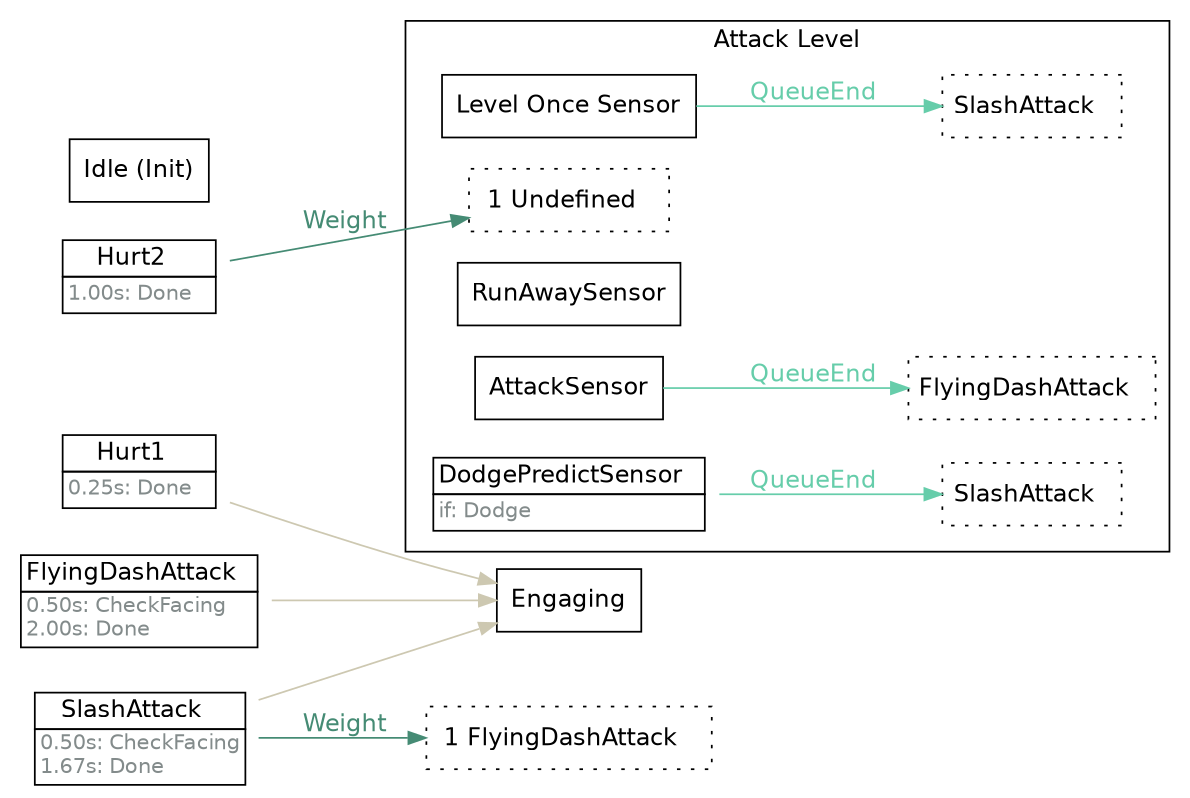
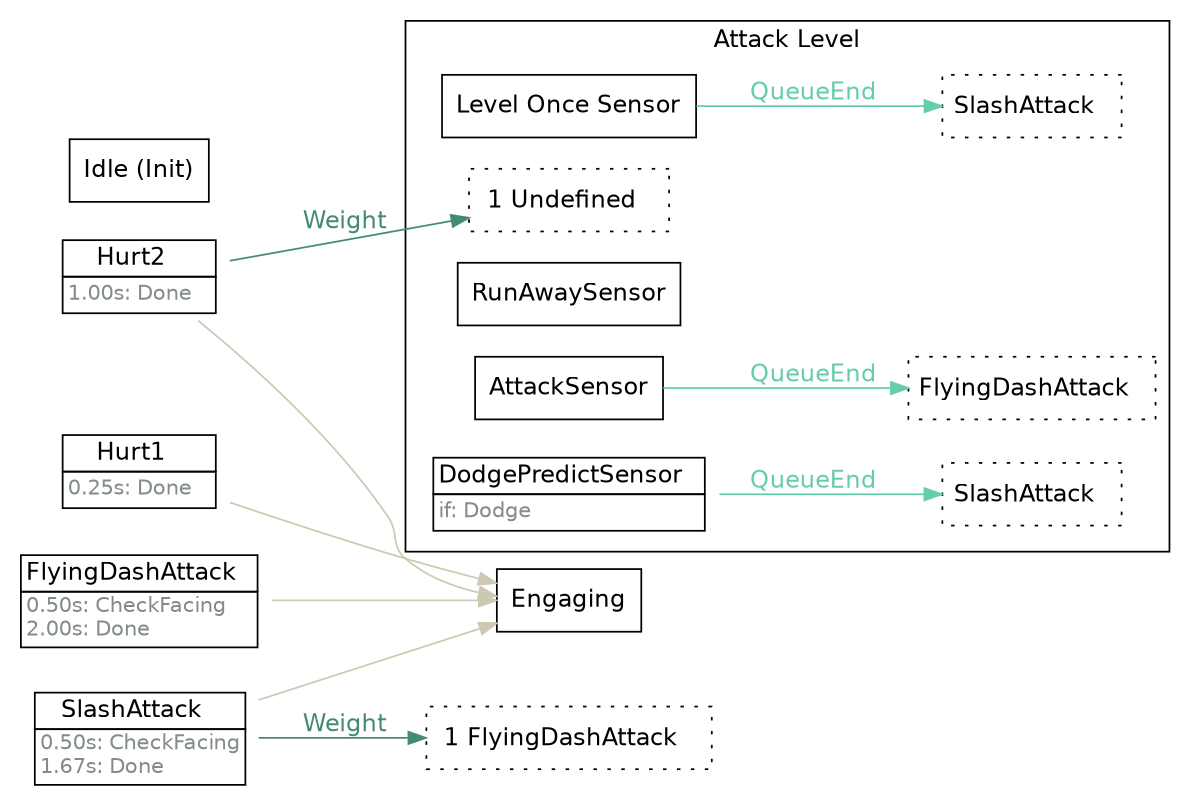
edge "Hurt2" -> "Engaging": added
